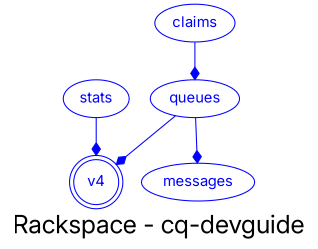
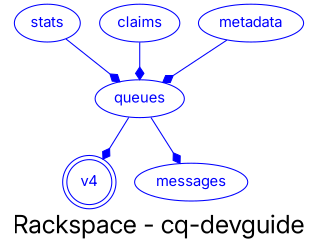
node "metadata": added
edge "stats" -> "v4": now "stats" -> "queues"
